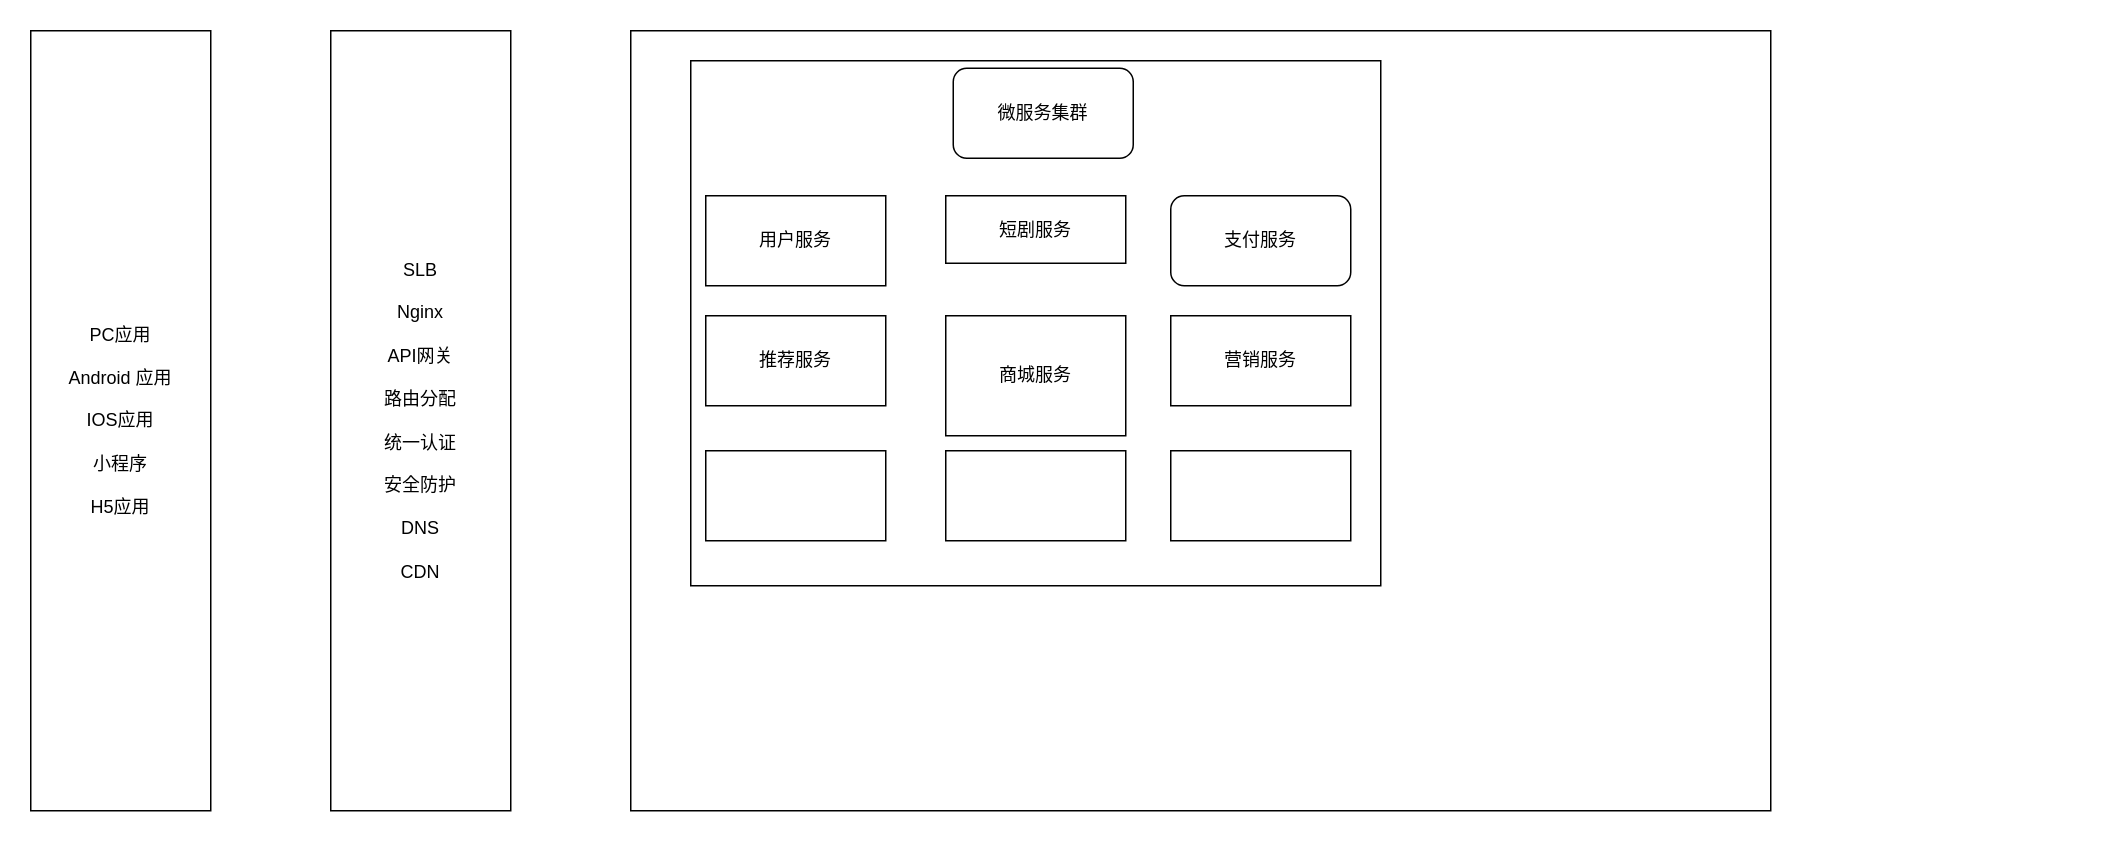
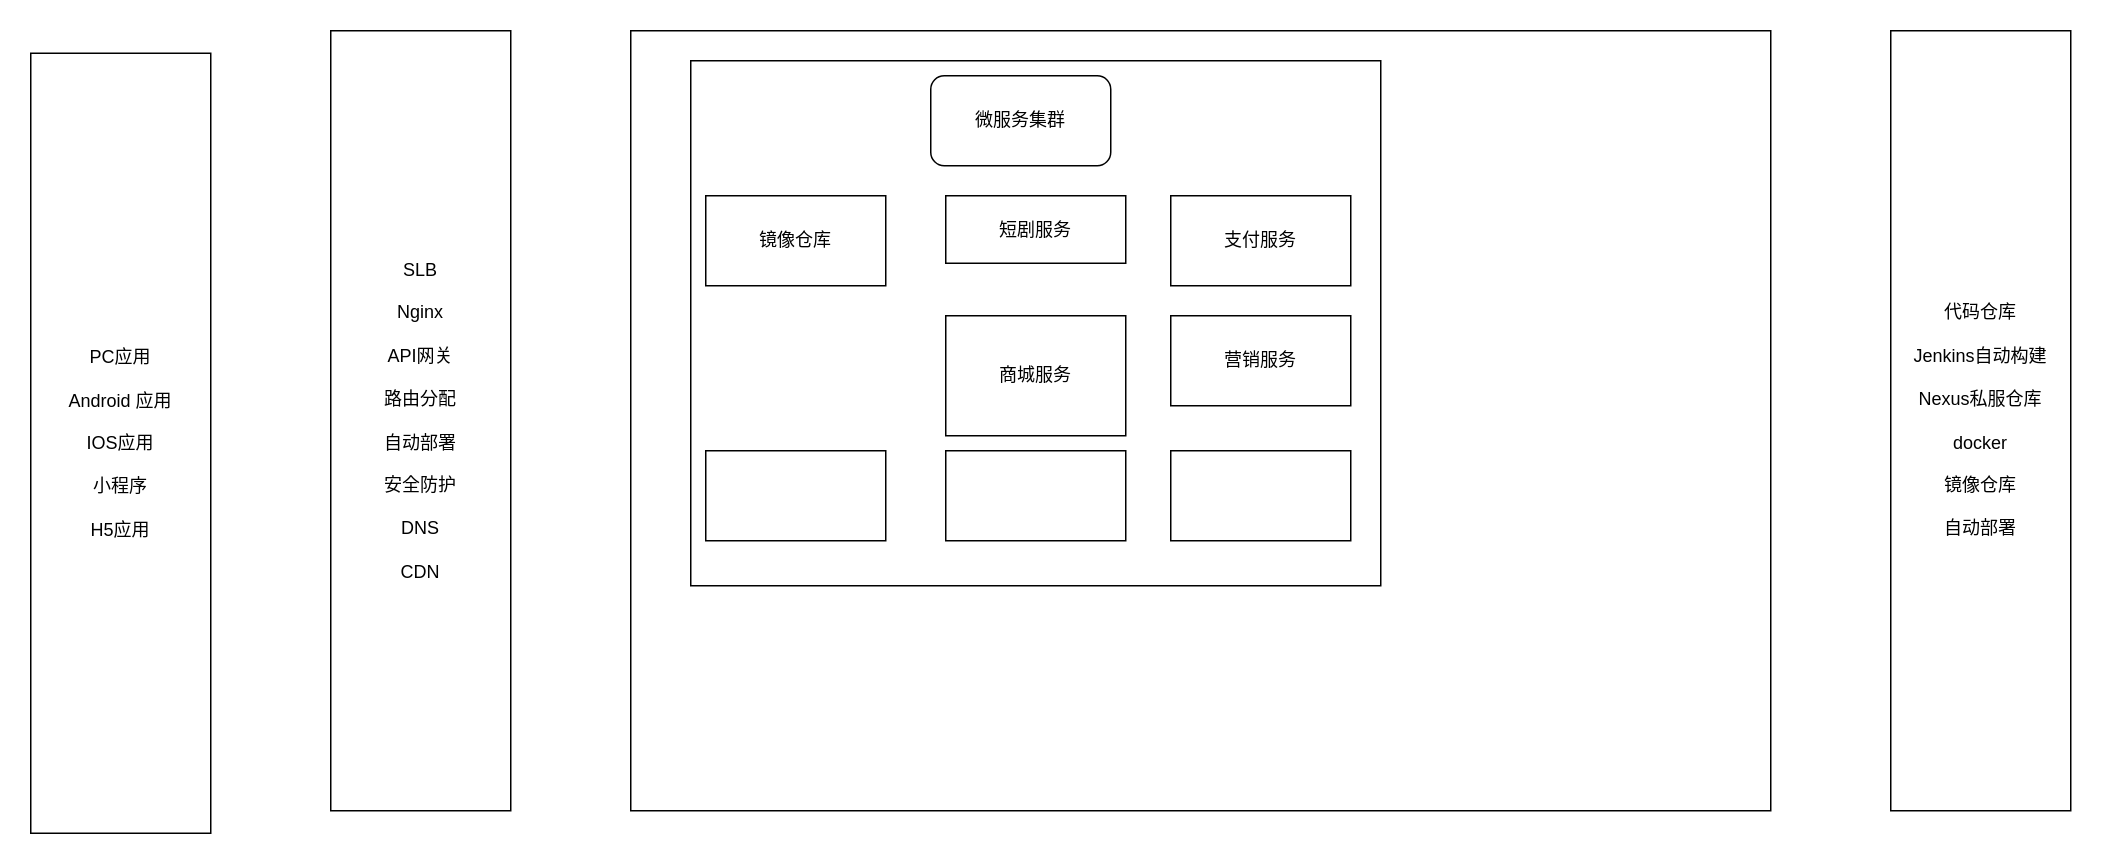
node "微服务集群": moved (1043, 113) -> (1021, 121)
node "用户服务": label "用户服务" -> "镜像仓库"
node "支付服务": shape rounded rectangle -> rectangle
node "推荐服务": removed
node "PC应用 Android 应用 IOS应用 小程序 H5应用": moved (121, 421) -> (121, 443)
node "SLB Nginx API网关 路由分配 统一认证 安全防护 DNS CDN": label "SLB Nginx API网关 路由分配 统一认证 安全防护 DNS CDN" -> "SLB Nginx API网关 路由分配 自动部署 安全防护 DNS CDN"
node "代码仓库 Jenkins自动构建 Nexus私服仓库 docker 镜像仓库 自动部署": added
